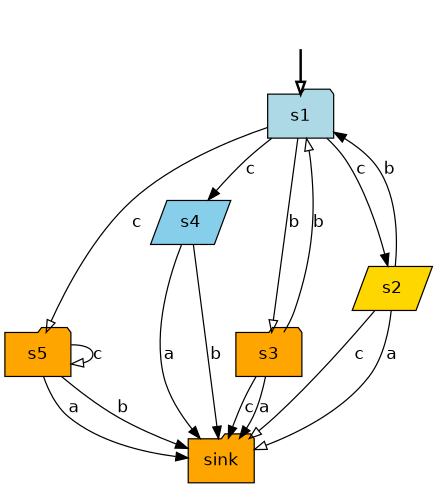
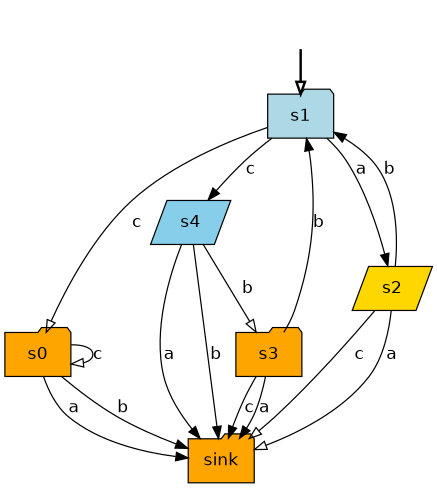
edge "s1" -> "s2": label "c" -> "a"
edge "s1" -> "s3": now "s4" -> "s3"
edge "s3" -> "s1": arrowhead onormal -> normal
node "s5": label "s5" -> "s0"
